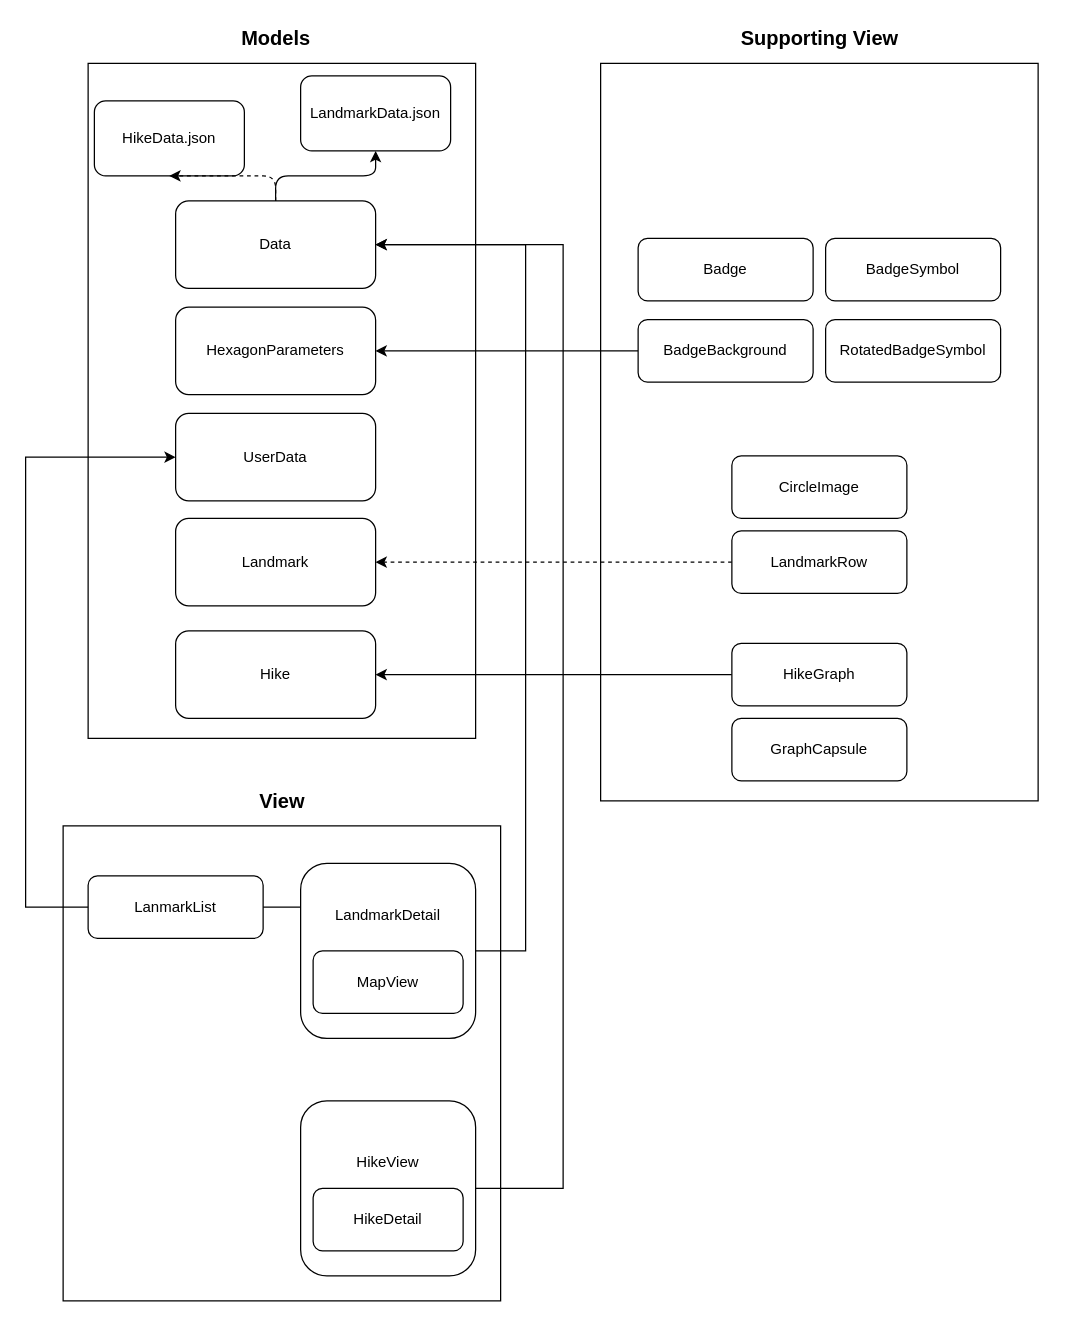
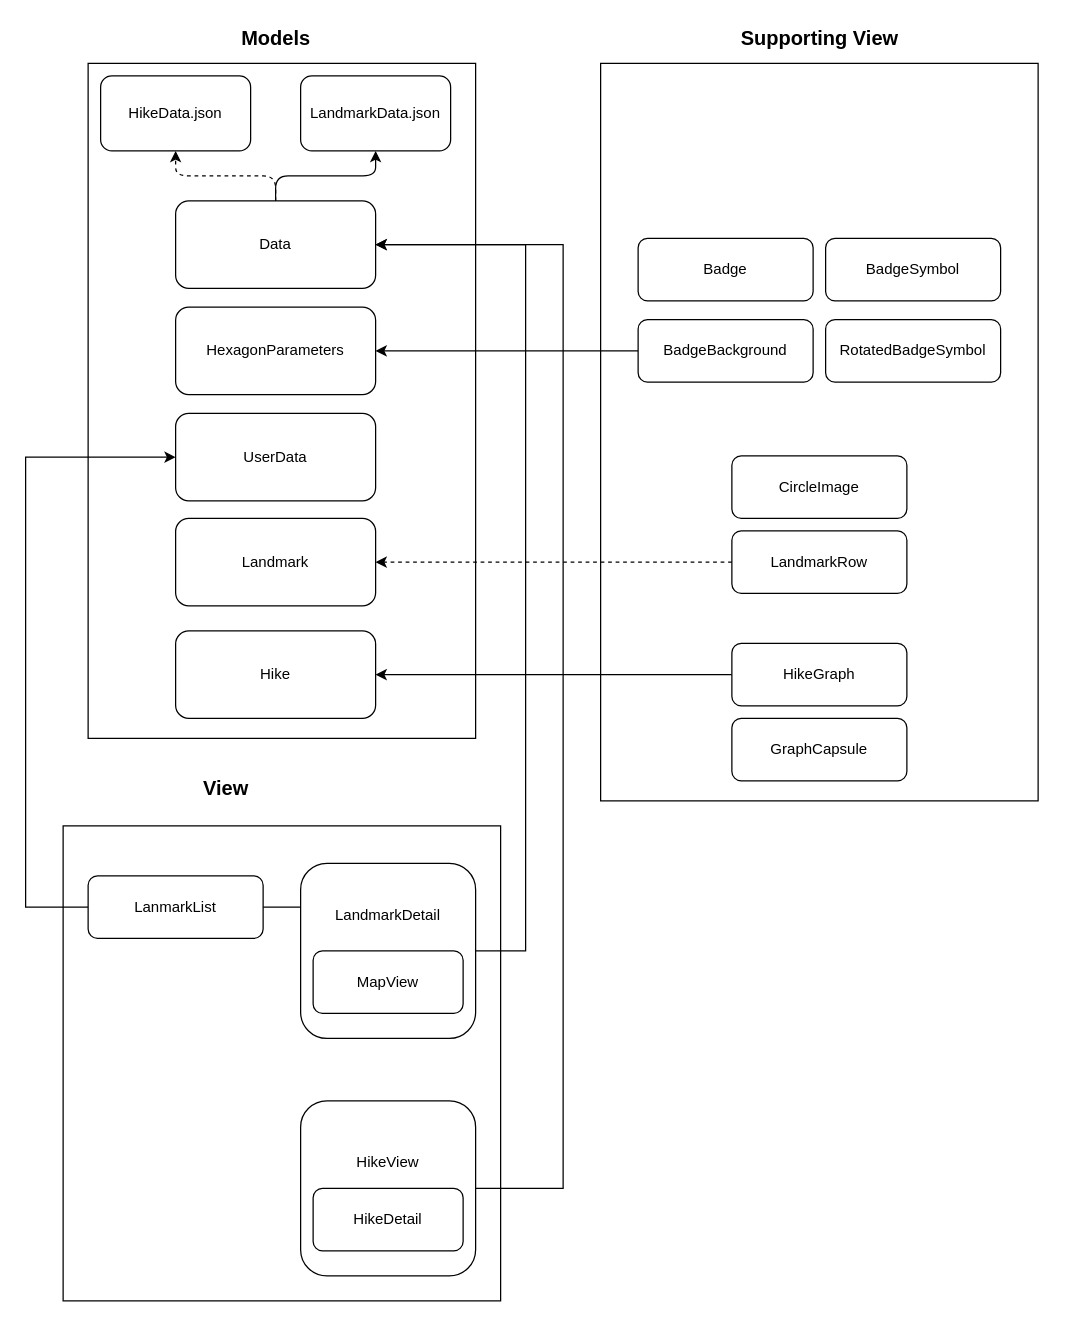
node "HikeData.json": moved (169, 138) -> (176, 113)
node "View": moved (282, 801) -> (226, 788)
